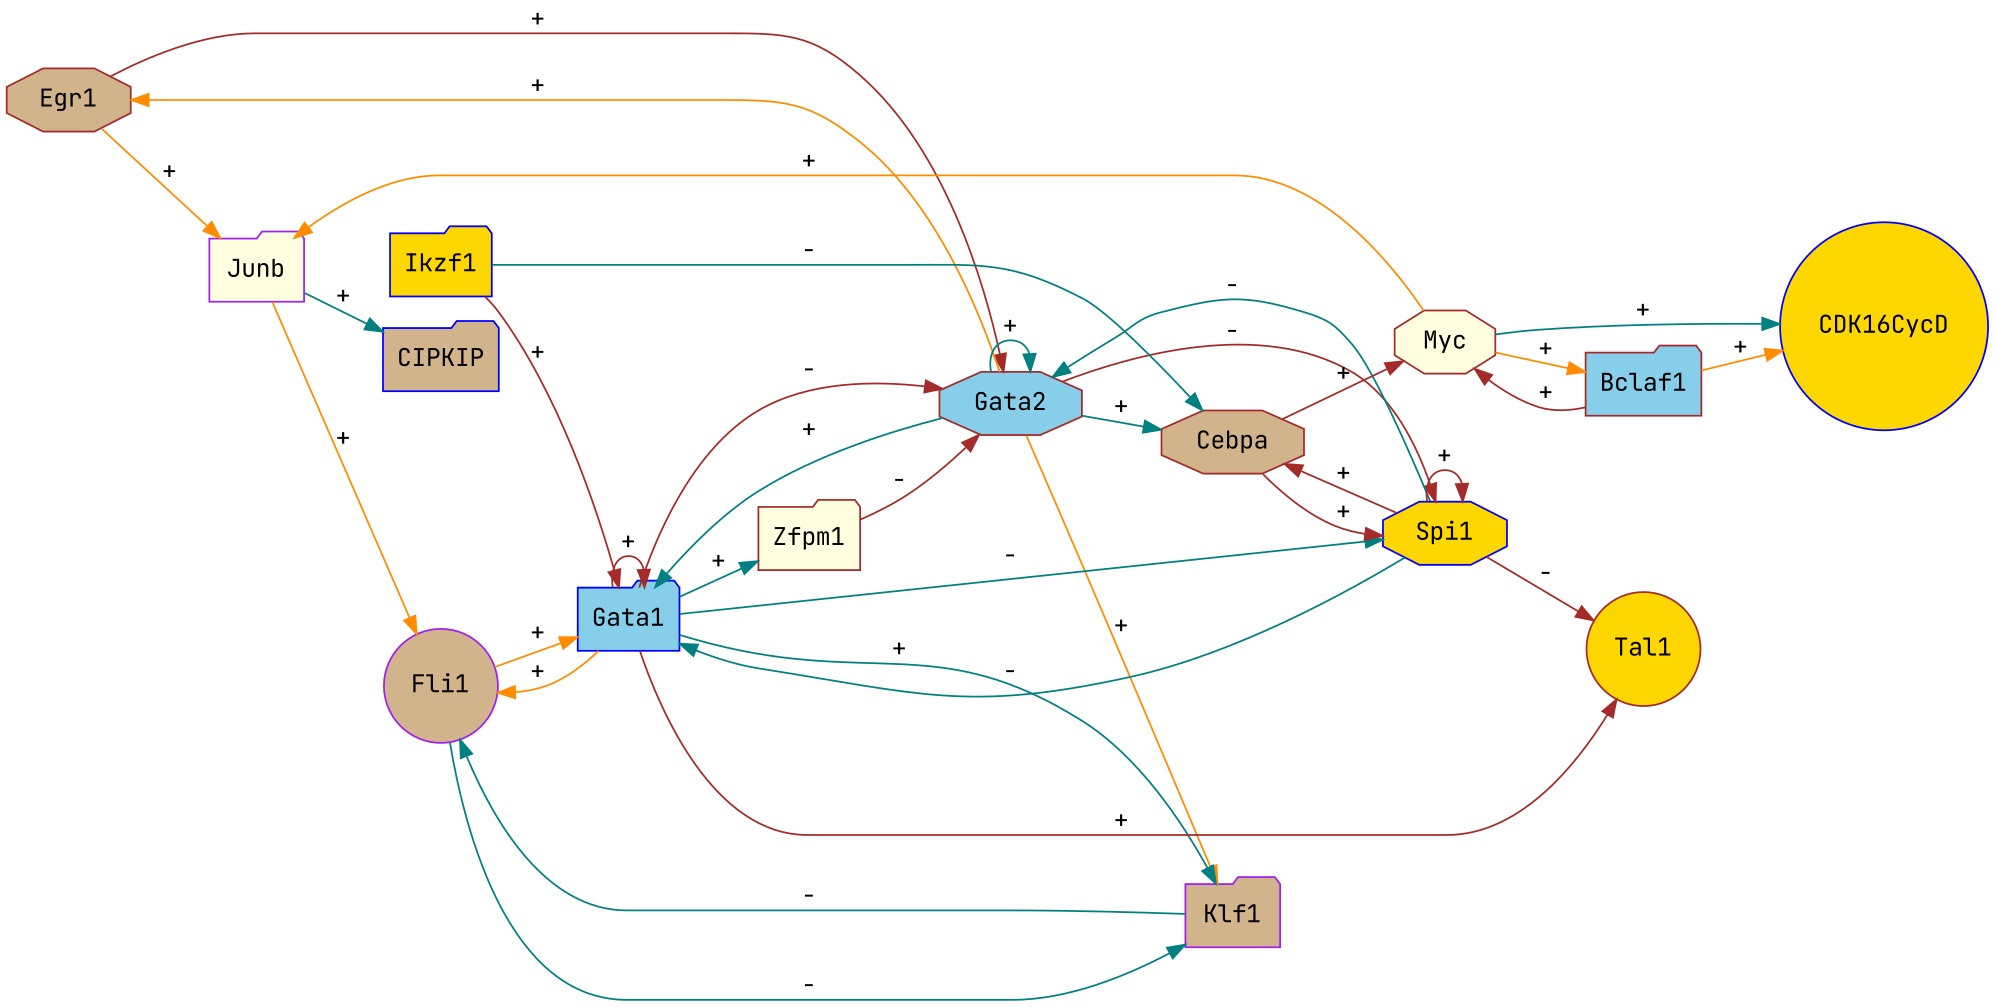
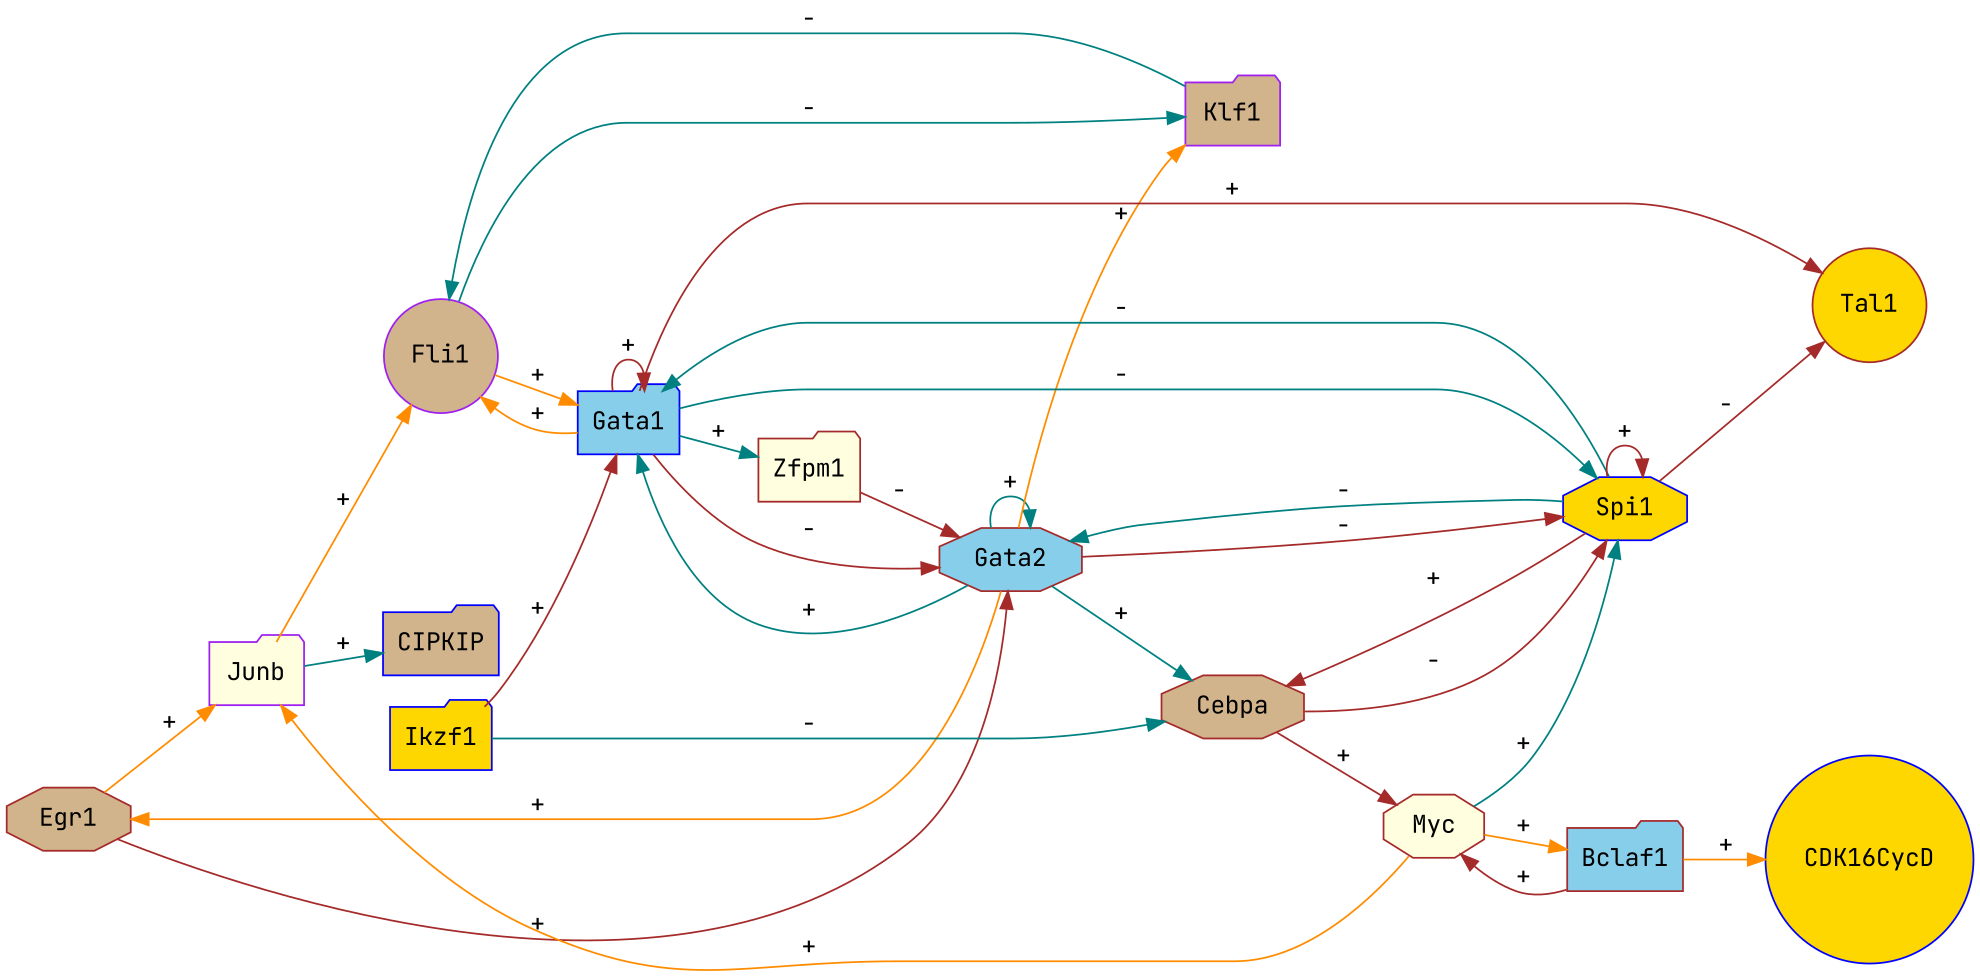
edge "Myc" -> "CDK16CycD": now "Myc" -> "Spi1"
edge "Cebpa" -> "Spi1": label "+" -> "-"
edge "Gata1" -> "Klf1": removed, label "+"
